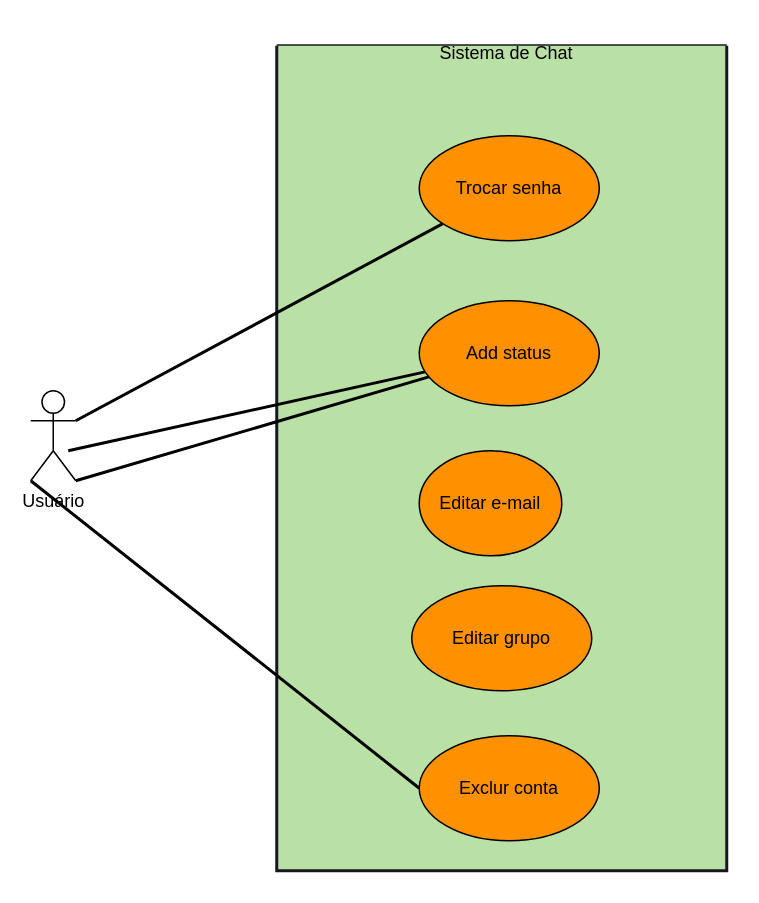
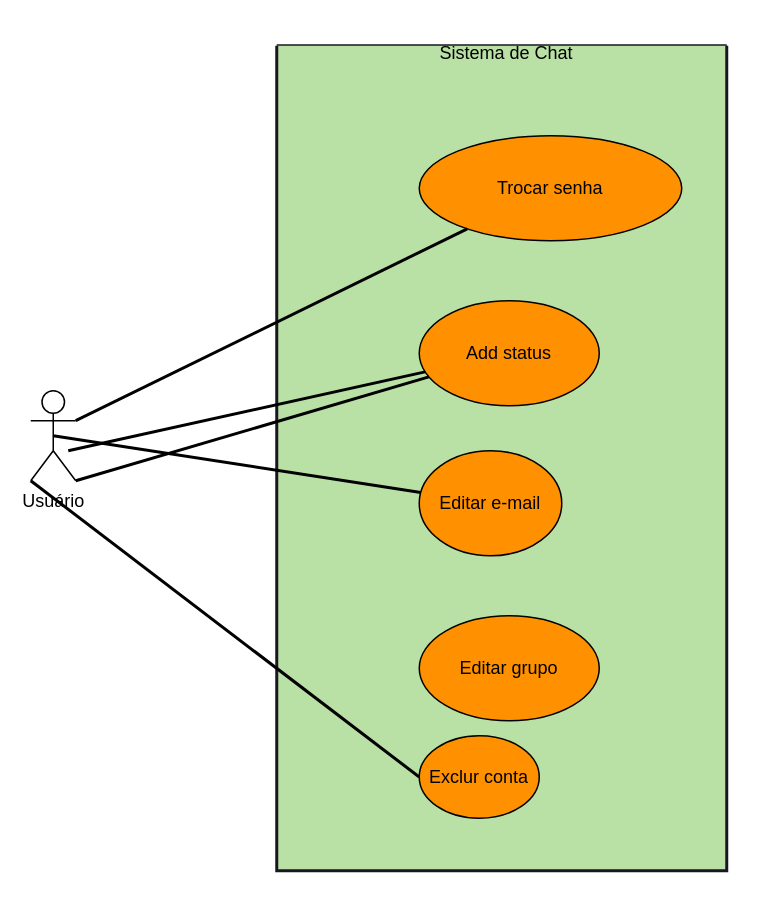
node "Trocar senha": size 180x105 -> 263x105
edge "Usuário" -- "Editar e-mail": added
node "Editar grupo": moved (502, 638) -> (509, 668)
node "Exclur conta": size 180x105 -> 120x83
